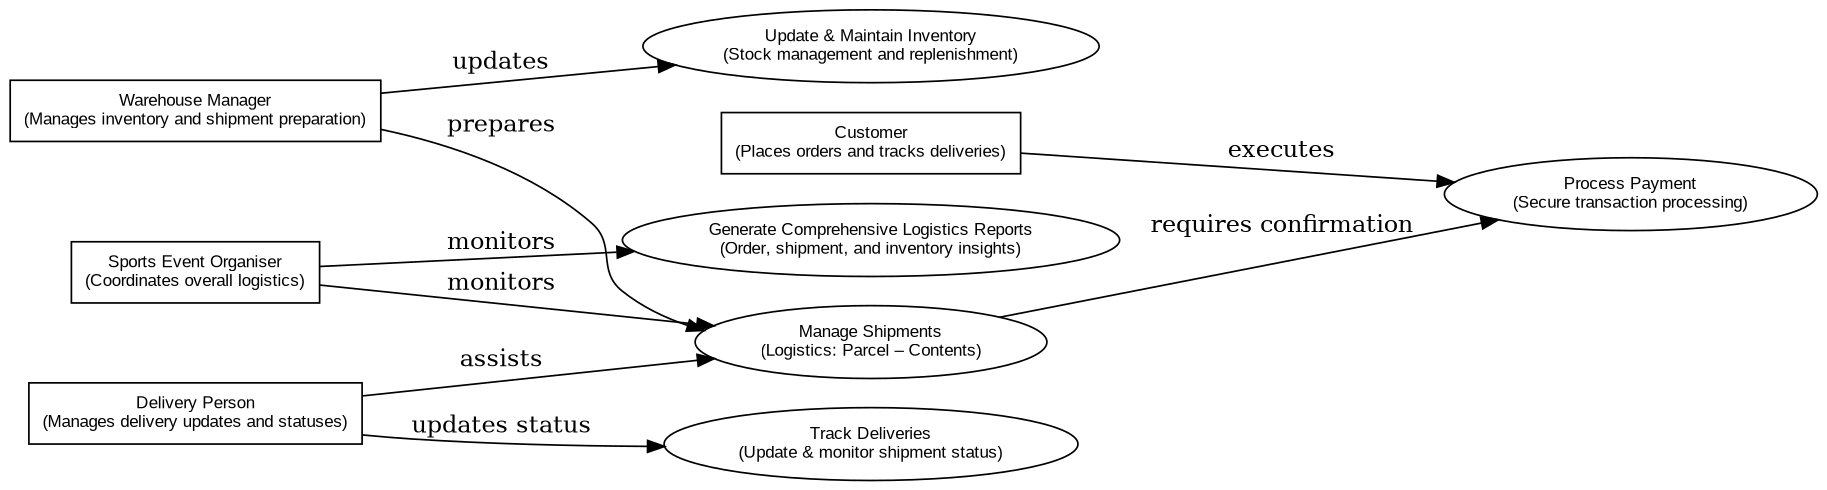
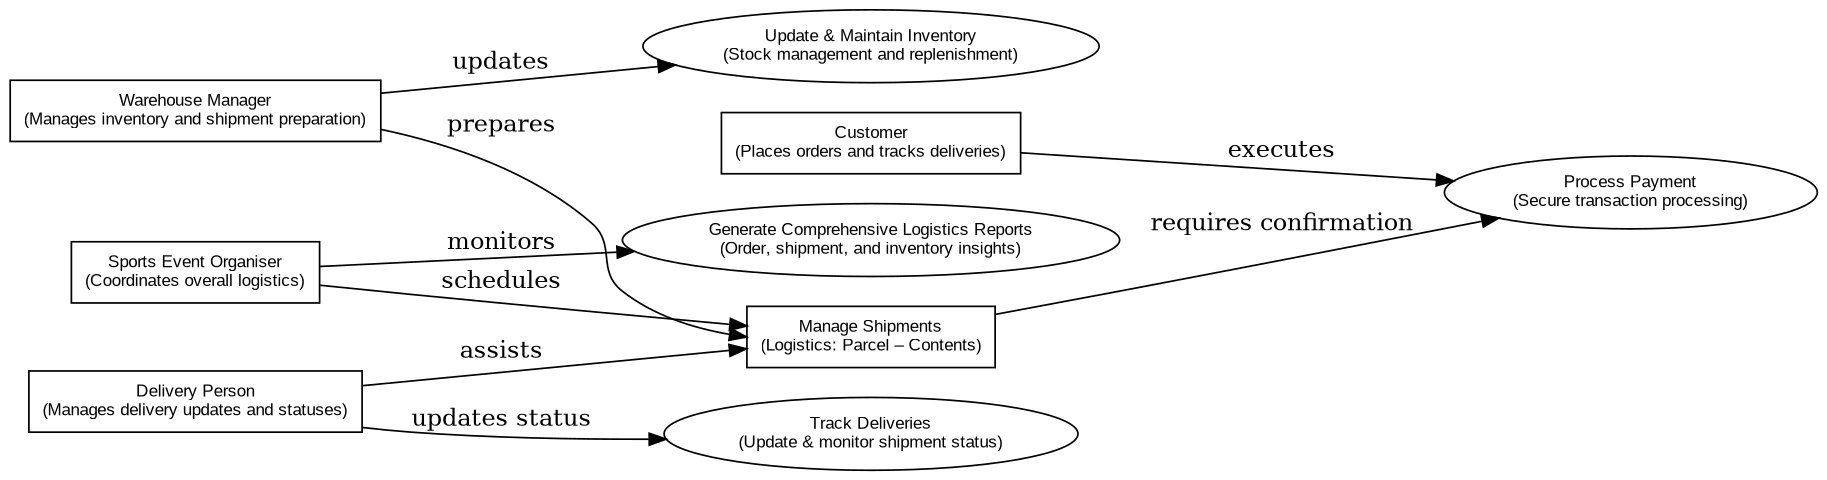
edge "Sports Event Organiser (Coordinates overall logistics)" -> "Manage Shipments (Logistics: Parcel – Contents)": label "monitors" -> "schedules"
node "Manage Shipments (Logistics: Parcel – Contents)": shape ellipse -> box
